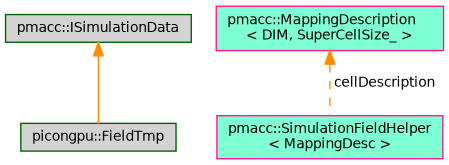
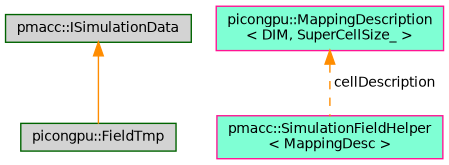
node "pmacc::MappingDescription < DIM, SuperCellSize_ >": label "pmacc::MappingDescription < DIM, SuperCellSize_ >" -> "picongpu::MappingDescription < DIM, SuperCellSize_ >"
